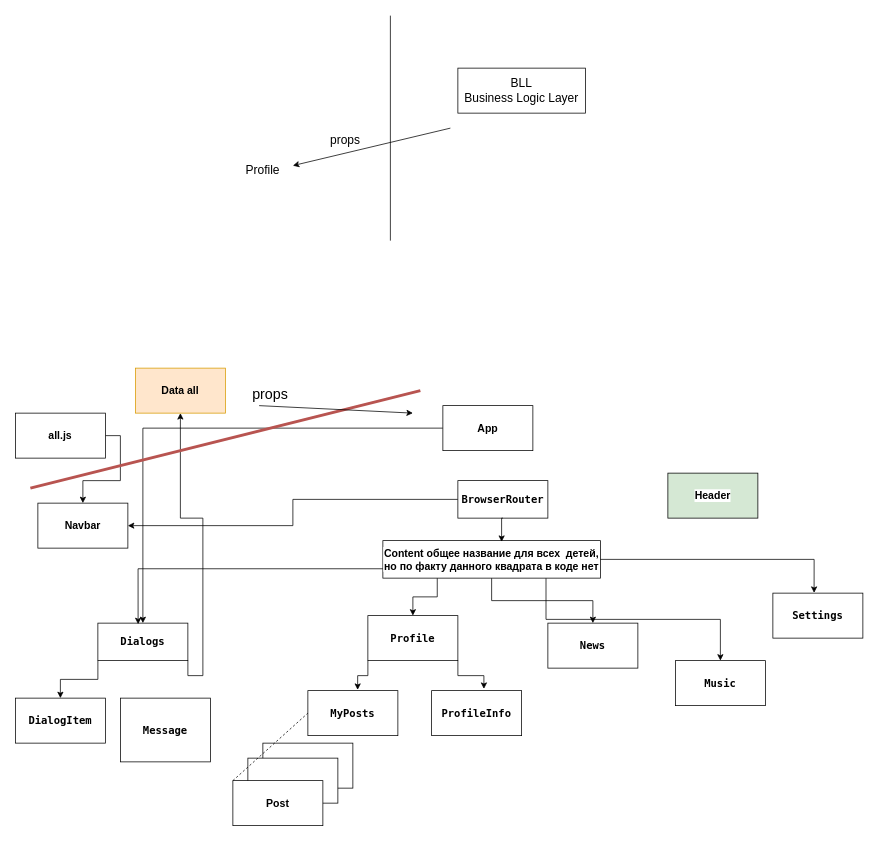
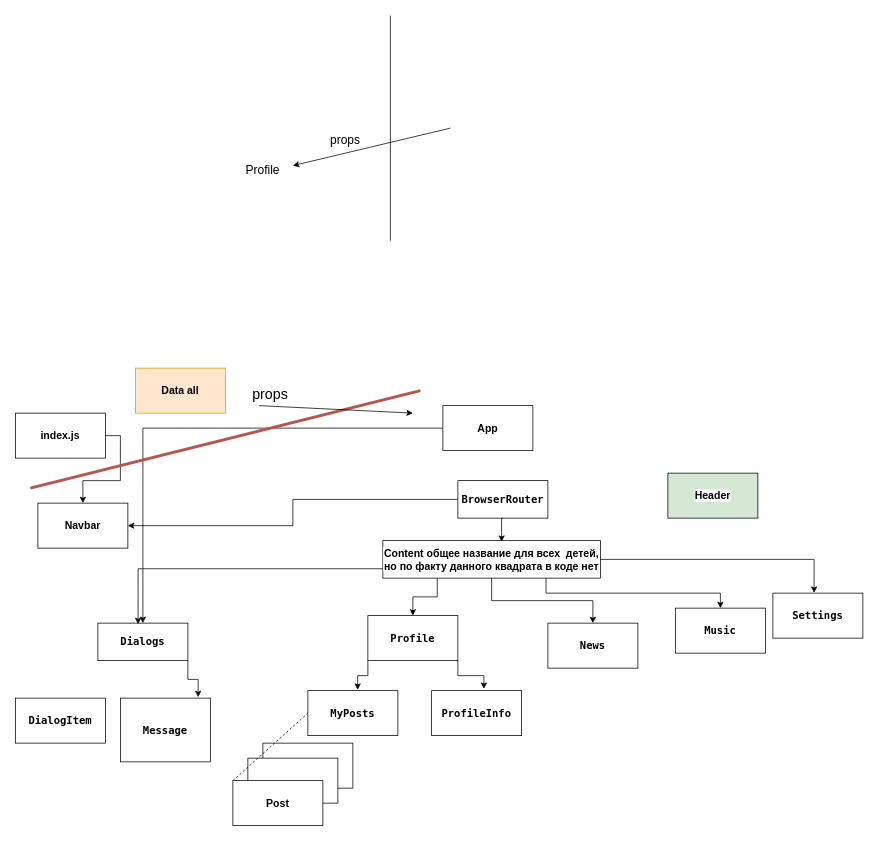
node "BLLBusiness Logic Layer": removed
node "all.js": label "all.js" -> "index.js"
edge "Dialogs" -> "Data all": now "Dialogs" -> "Message"
edge "Dialogs" -> "DialogItem": removed
node "Music": moved (720, 683) -> (720, 630)
